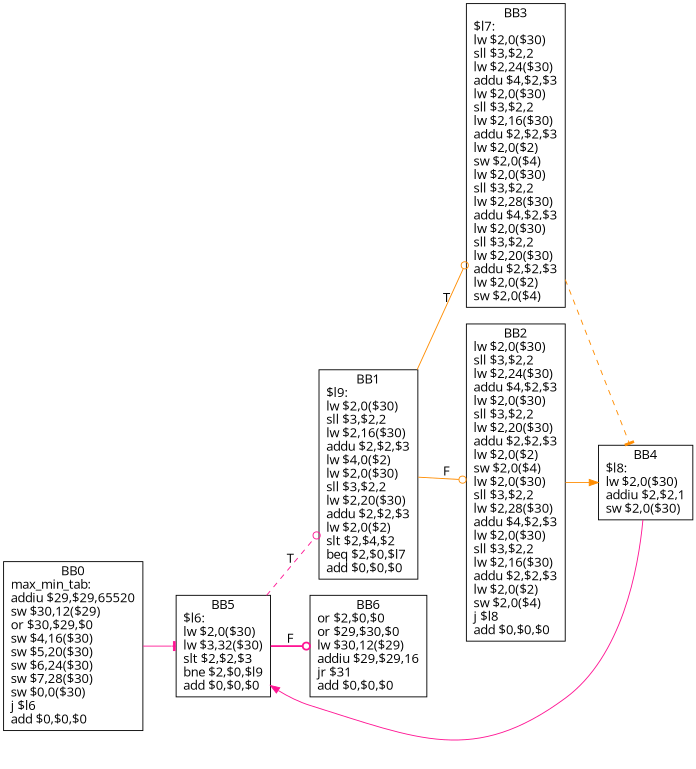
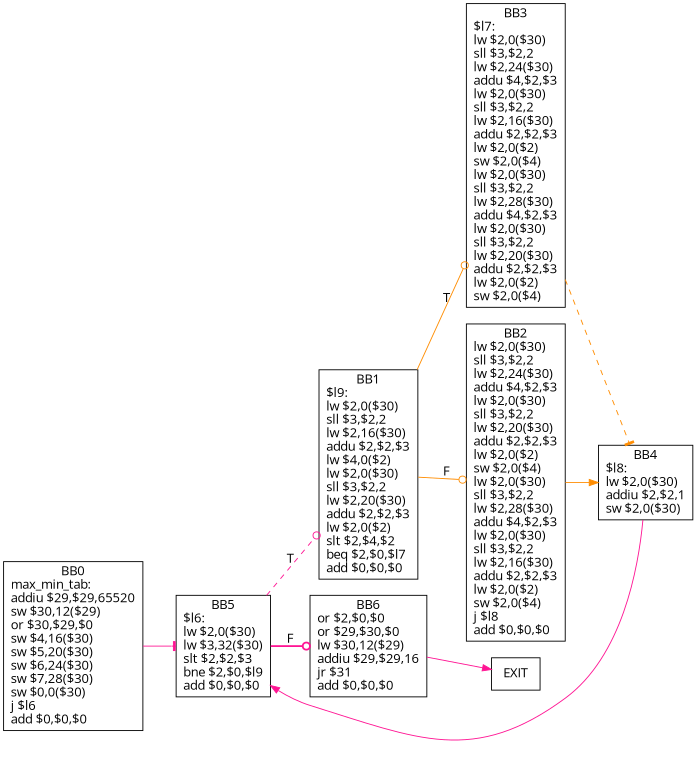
node "EXIT": added
